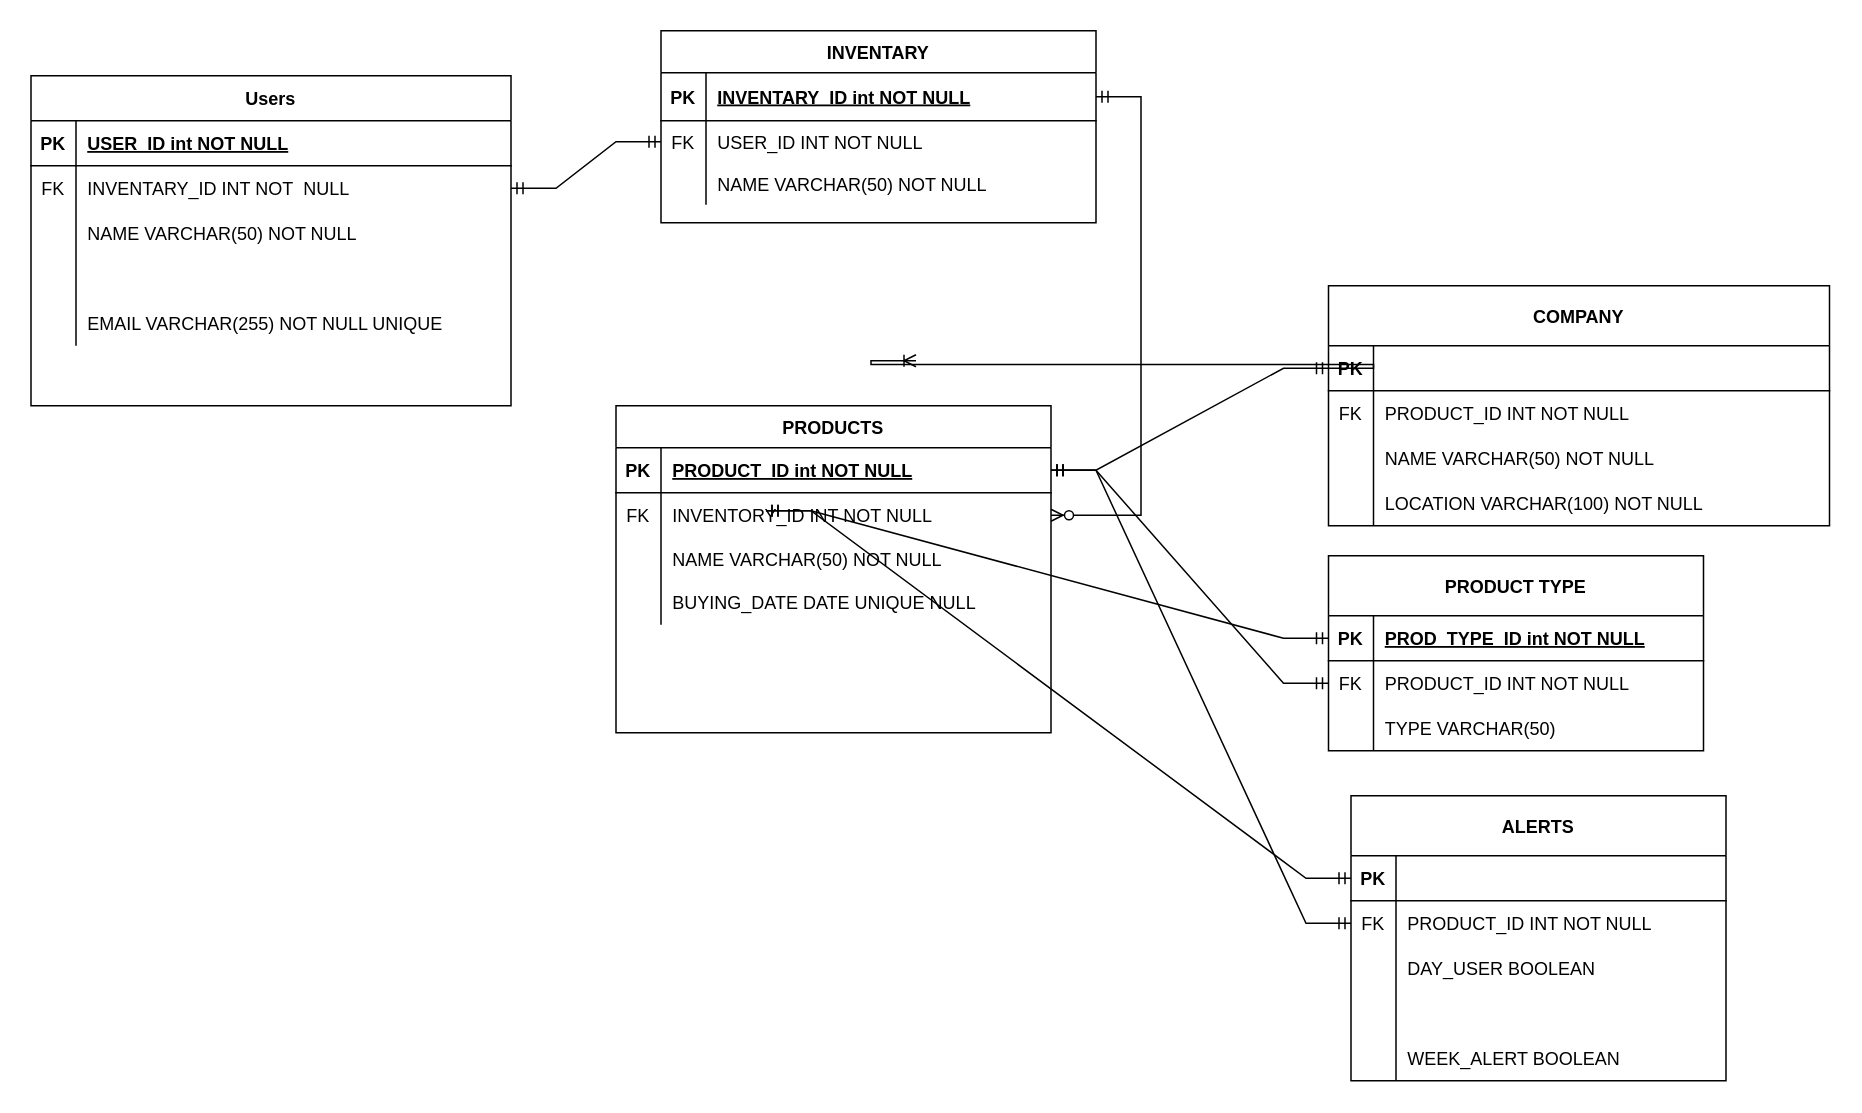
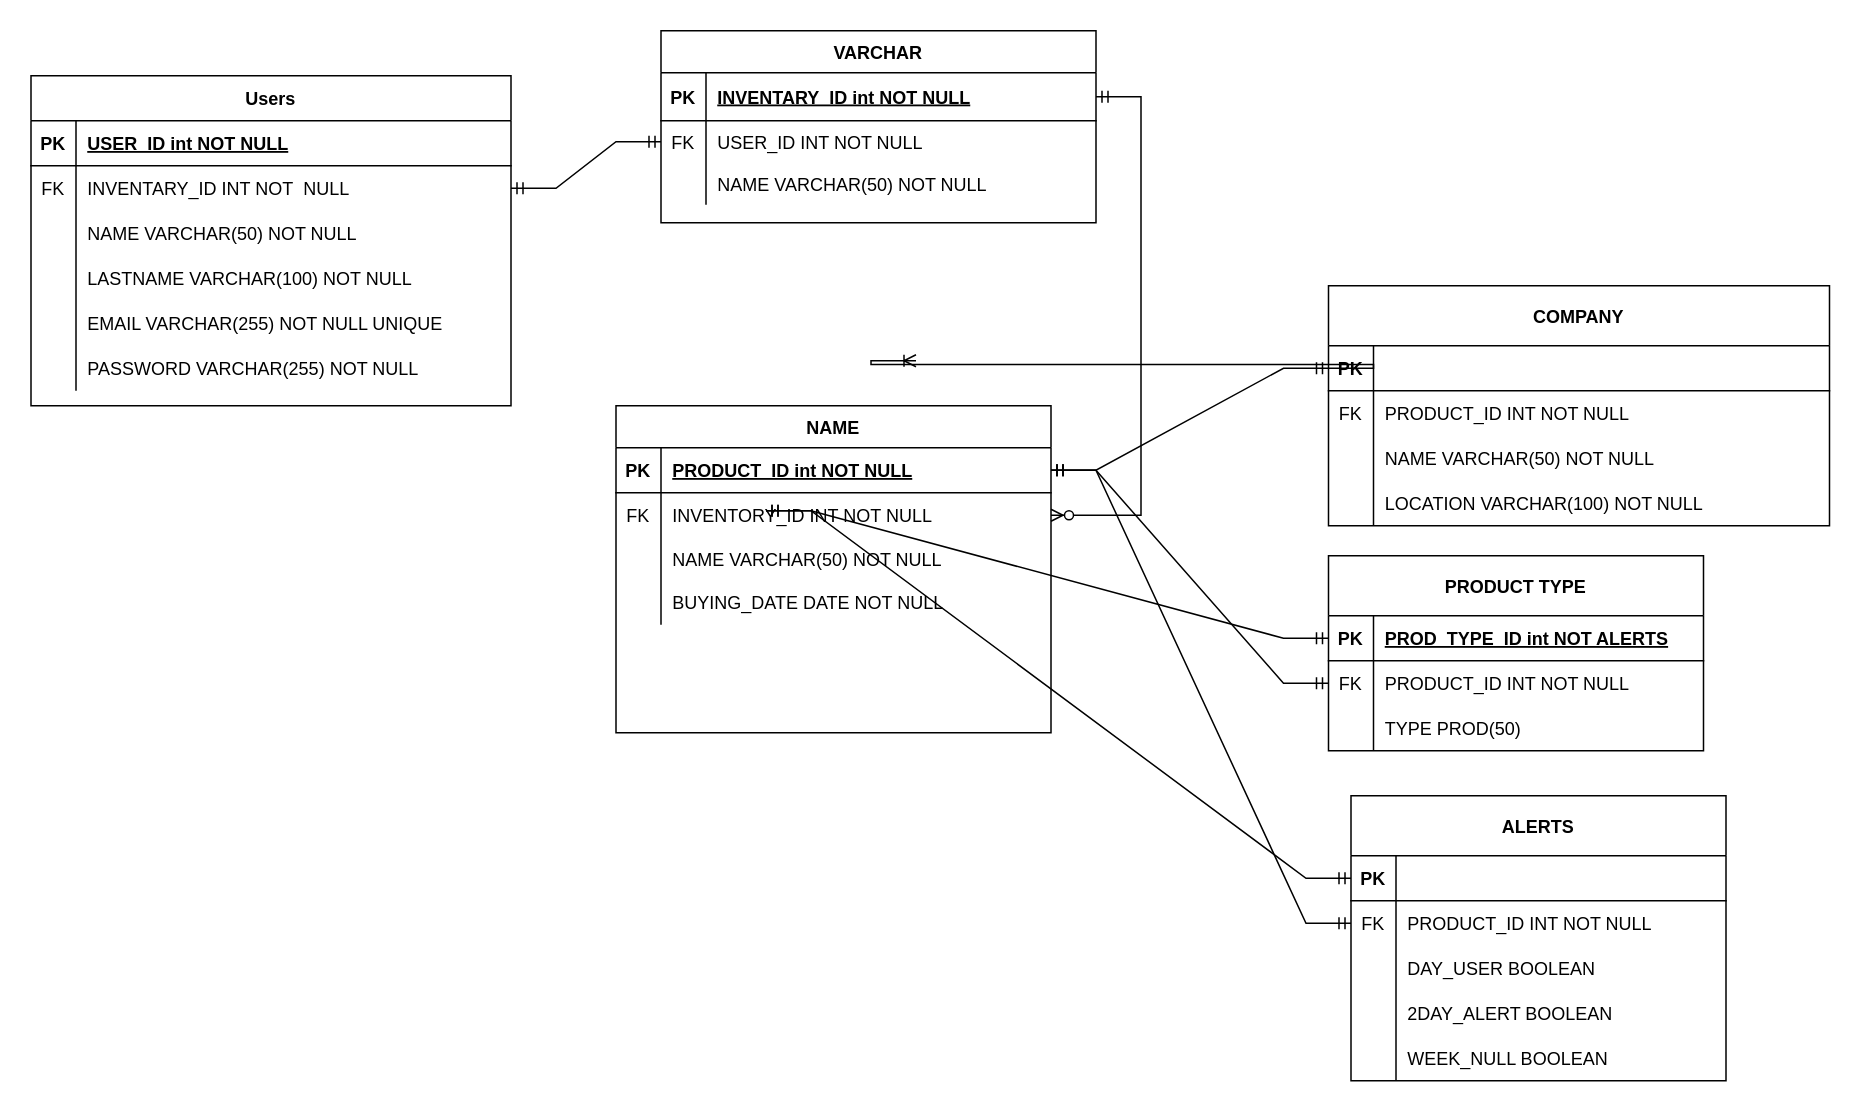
node "INVENTARY": label "INVENTARY" -> "VARCHAR"
node "LASTNAME VARCHAR(100) NOT NULL": added
node "PASSWORD VARCHAR(255) NOT NULL": added
node "PRODUCTS": label "PRODUCTS" -> "NAME"
node "BUYING_DATE DATE UNIQUE NULL": label "BUYING_DATE DATE UNIQUE NULL" -> "BUYING_DATE DATE NOT NULL"
node "PROD_TYPE_ID int NOT NULL": label "PROD_TYPE_ID int NOT NULL" -> "PROD_TYPE_ID int NOT ALERTS"
node "TYPE VARCHAR(50)": label "TYPE VARCHAR(50)" -> "TYPE PROD(50)"
node "2DAY_ALERT BOOLEAN": added
node "WEEK_ALERT BOOLEAN": label "WEEK_ALERT BOOLEAN" -> "WEEK_NULL BOOLEAN"
